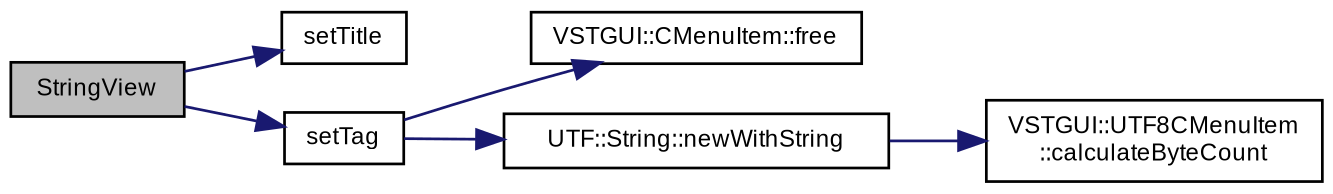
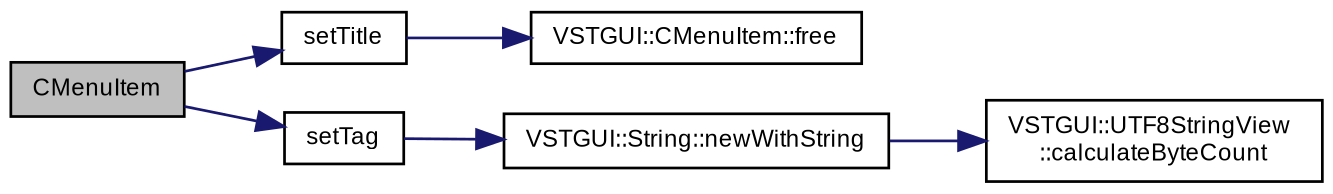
node "StringView": label "StringView" -> "CMenuItem"
edge "setTag" -> "VSTGUI::CMenuItem::free": now "setTitle" -> "VSTGUI::CMenuItem::free"
node "UTF::String::newWithString": label "UTF::String::newWithString" -> "VSTGUI::String::newWithString"
node "VSTGUI::UTF8CMenuItem ::calculateByteCount": label "VSTGUI::UTF8CMenuItem ::calculateByteCount" -> "VSTGUI::UTF8StringView ::calculateByteCount"
